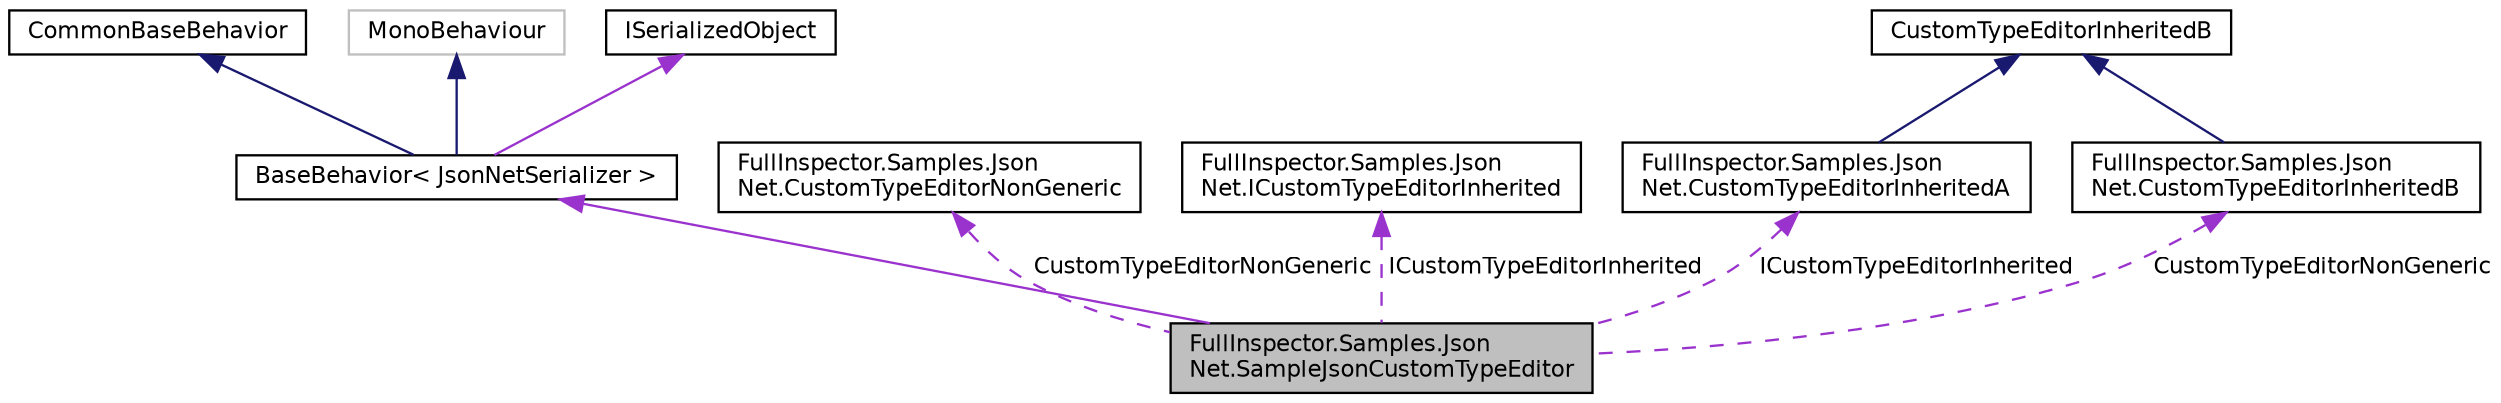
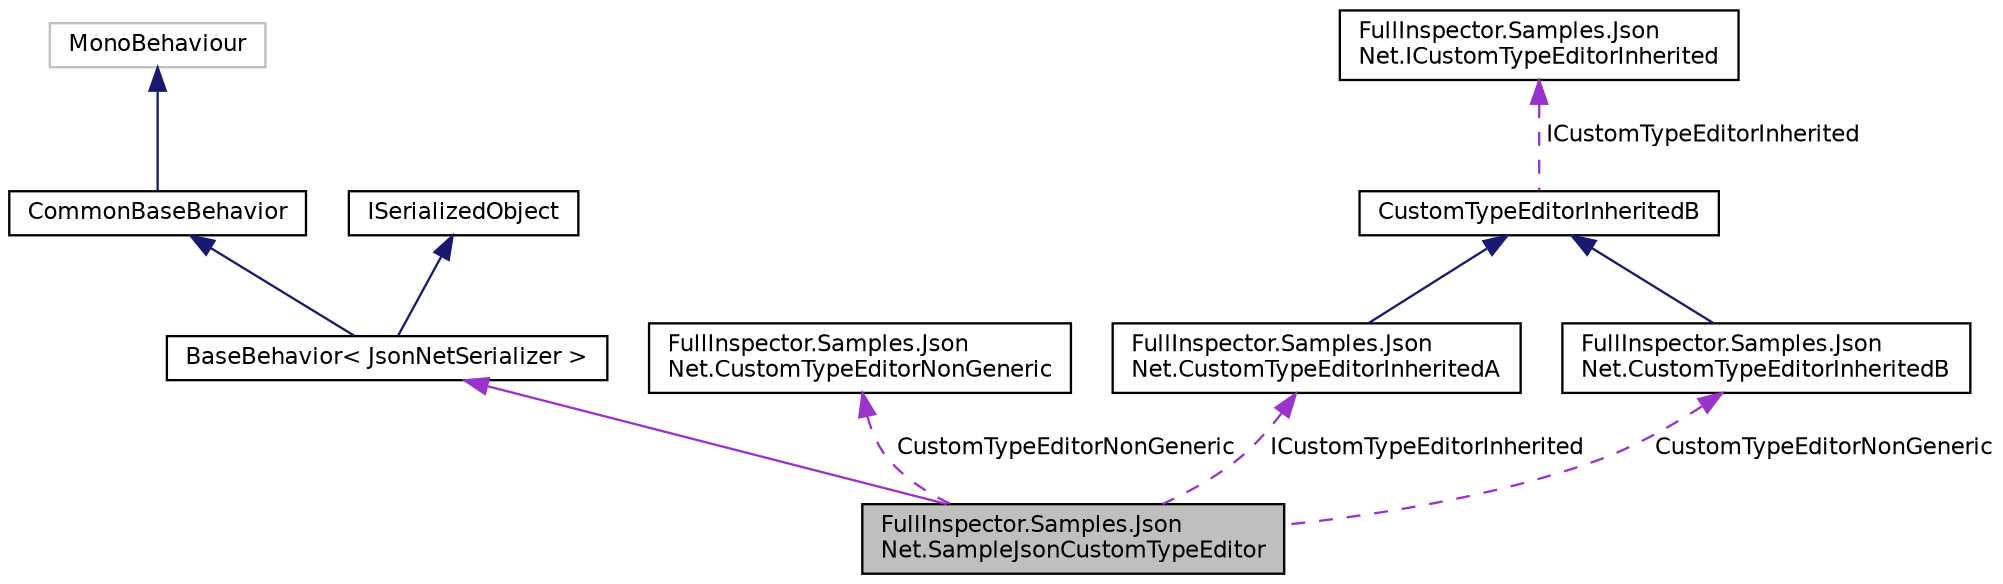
edge "BaseBehavior< JsonNetSerializer >" -> "ISerializedObject": color darkorchid3 -> midnightblue
edge "BaseBehavior< JsonNetSerializer >" -> "MonoBehaviour": now "CommonBaseBehavior" -> "MonoBehaviour"
edge "FullInspector.Samples.Json Net.SampleJsonCustomTypeEditor" -> "FullInspector.Samples.Json Net.ICustomTypeEditorInherited": now "CustomTypeEditorInheritedB" -> "FullInspector.Samples.Json Net.ICustomTypeEditorInherited"
